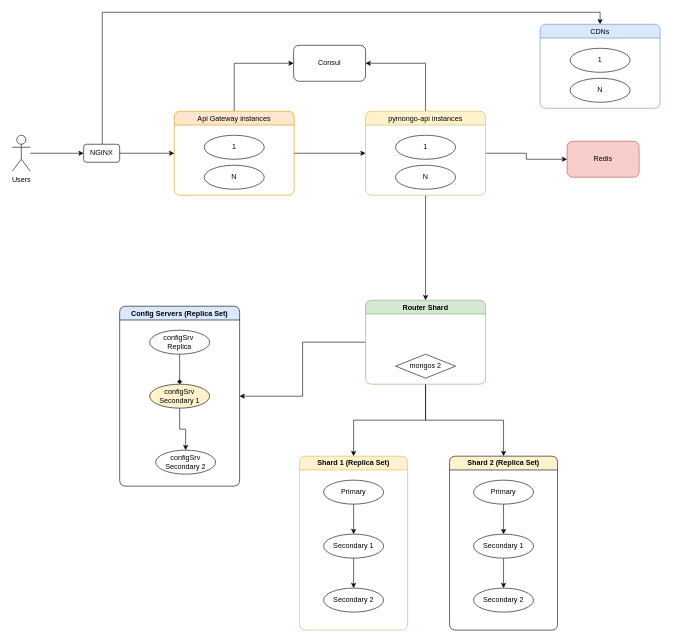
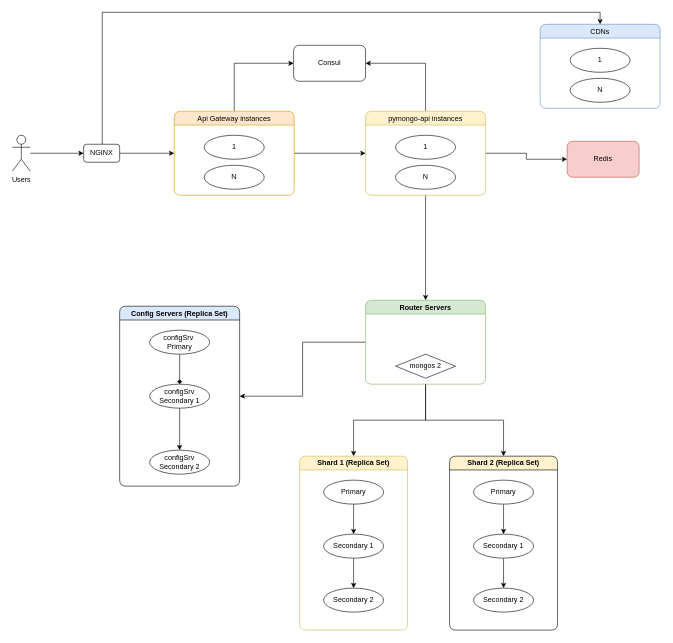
node "Router Shard": label "Router Shard" -> "Router Servers"
node "configSrv Replica": label "configSrv Replica" -> "configSrv Primary"
node "configSrv Secondary 1": fillcolor #fff2cc -> #ffffff
node "configSrv Secondary 2": moved (186, 462) -> (180, 462)
